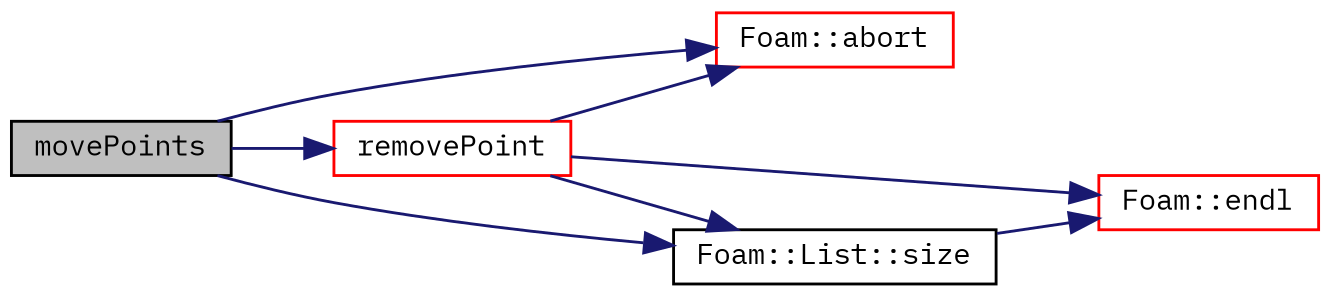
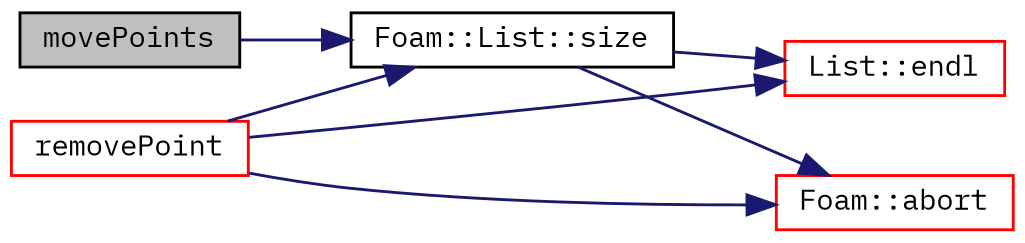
edge "movePoints" -> "Foam::abort": now "Foam::List::size" -> "Foam::abort"
edge "movePoints" -> "removePoint": removed
node "Foam::endl": label "Foam::endl" -> "List::endl"
